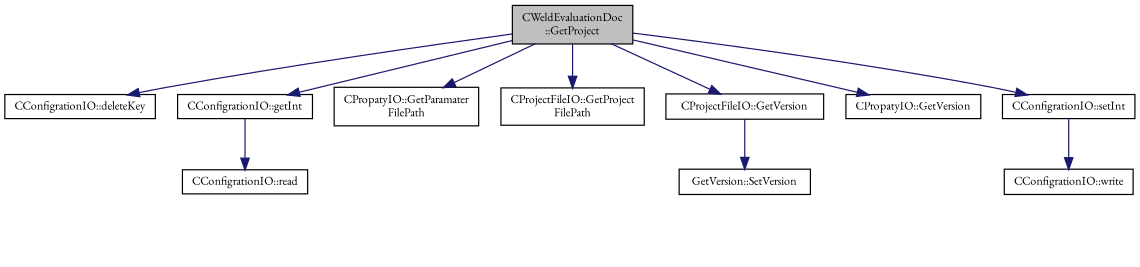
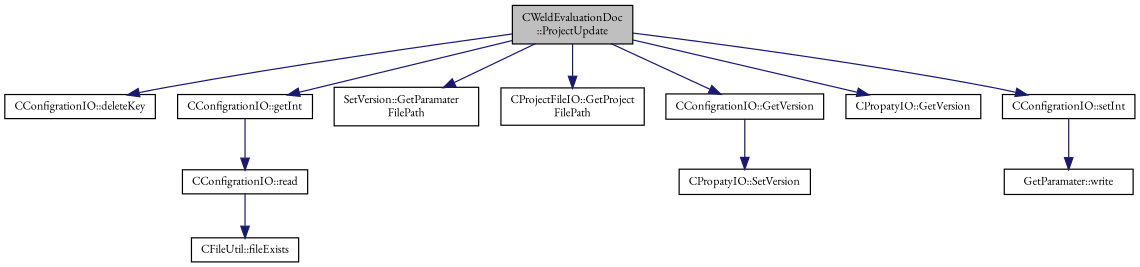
node "CWeldEvaluationDoc ::GetProject": label "CWeldEvaluationDoc ::GetProject" -> "CWeldEvaluationDoc ::ProjectUpdate"
node "CPropatyIO::GetParamater FilePath": label "CPropatyIO::GetParamater FilePath" -> "SetVersion::GetParamater FilePath"
node "CProjectFileIO::GetVersion": label "CProjectFileIO::GetVersion" -> "CConfigrationIO::GetVersion"
node "GetVersion::SetVersion": label "GetVersion::SetVersion" -> "CPropatyIO::SetVersion"
node "CConfigrationIO::write": label "CConfigrationIO::write" -> "GetParamater::write"
node "CFileUtil::fileExists": added
